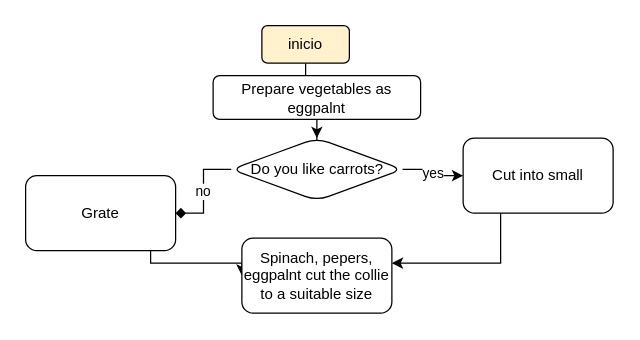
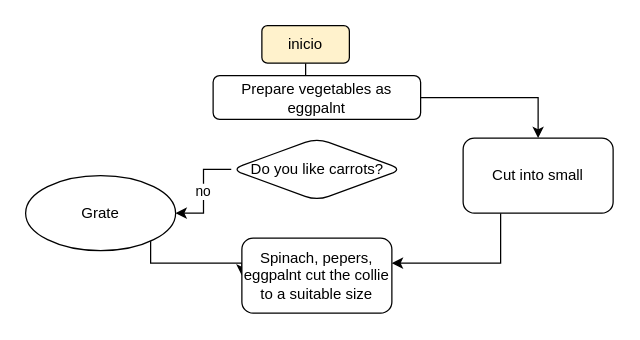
edge "Prepare vegetables as eggpalnt" -> "Do you like carrots?": now "Prepare vegetables as eggpalnt" -> "Cut into small"
edge "Do you like carrots?" -> "Cut into small": removed, label "yes"
node "Grate": shape rounded rectangle -> ellipse
edge "Do you like carrots?" -> "Grate": arrowhead diamond -> classic
